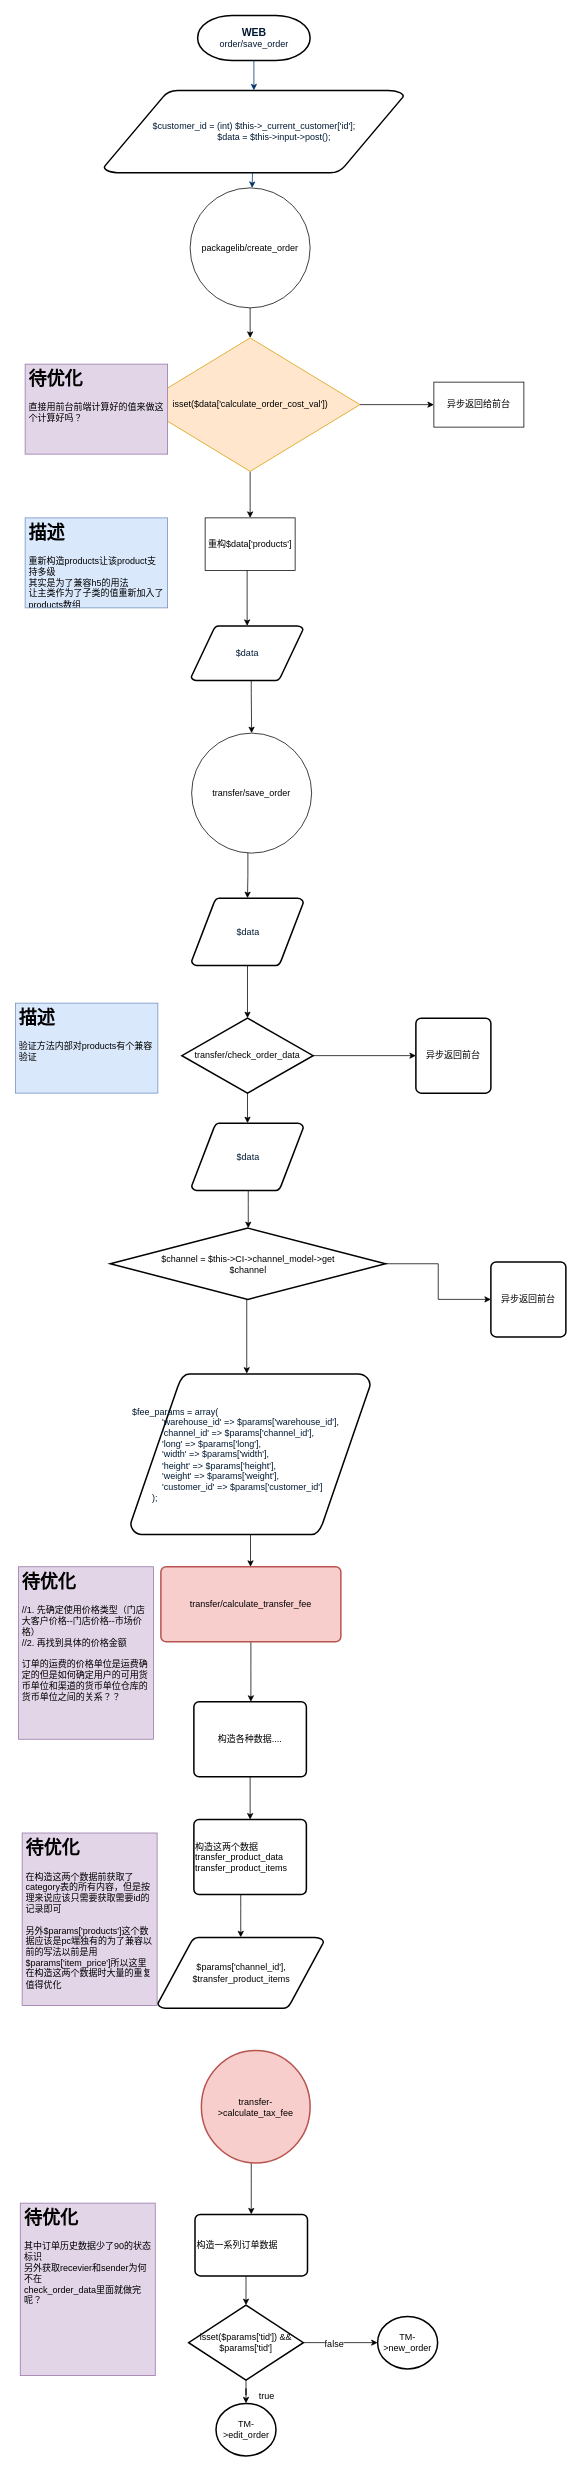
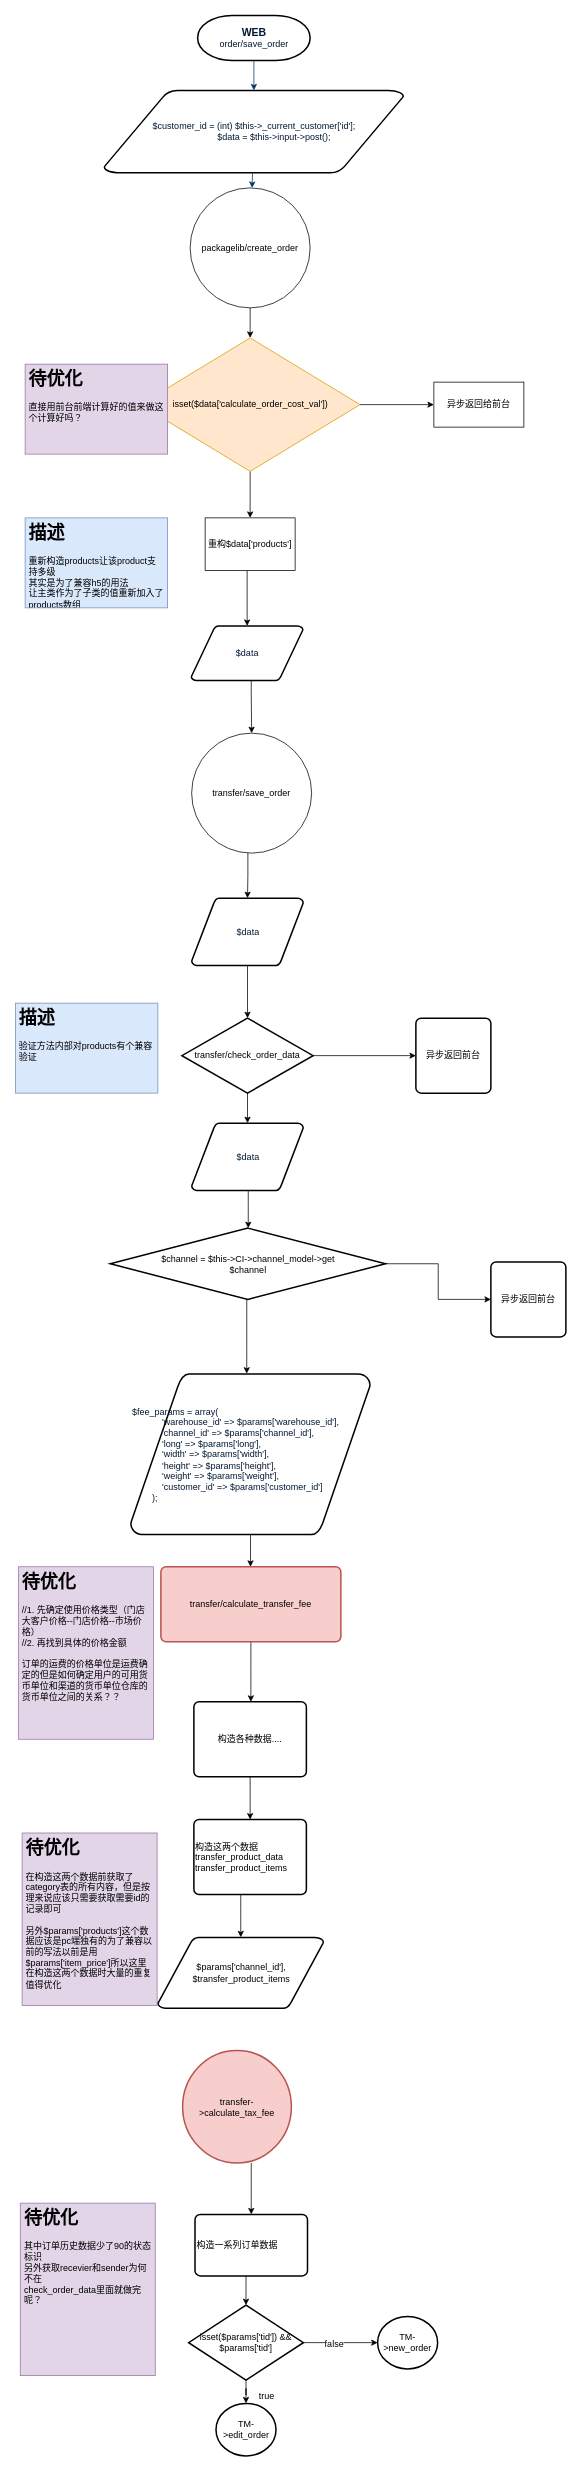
node "transfer->calculate_tax_fee": moved (256, 2107) -> (237, 2107)
